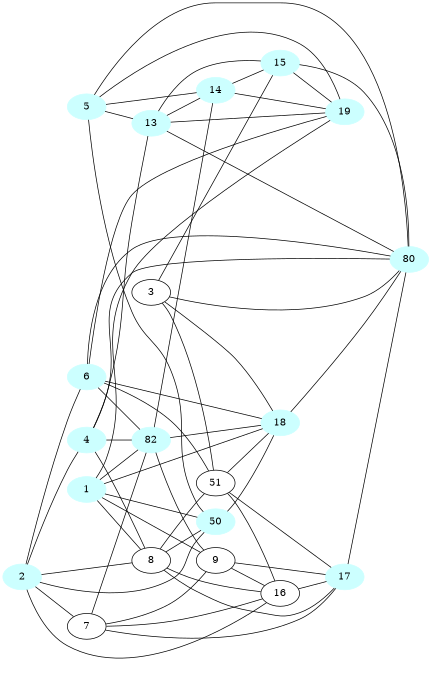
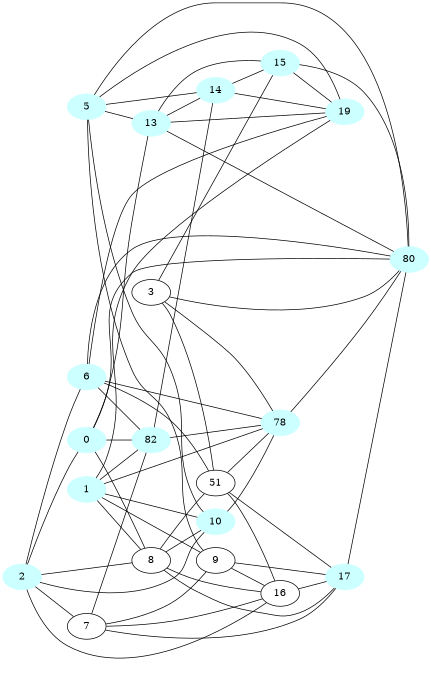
node "18": label "18" -> "78"
node "4": label "4" -> "0"
edge "82" -- "9": now "5" -- "9"
node "50": label "50" -> "10"
